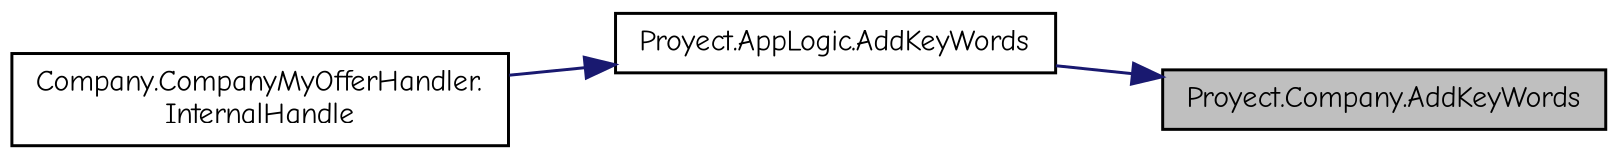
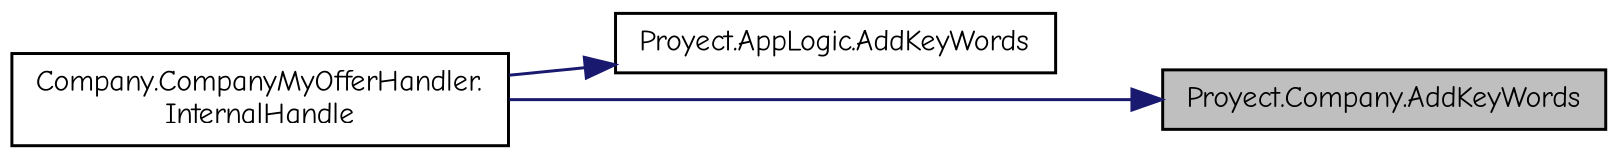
edge "Proyect.AppLogic.AddKeyWords" -> "Proyect.Company.AddKeyWords": now "Company.CompanyMyOfferHandler. InternalHandle" -> "Proyect.Company.AddKeyWords"
